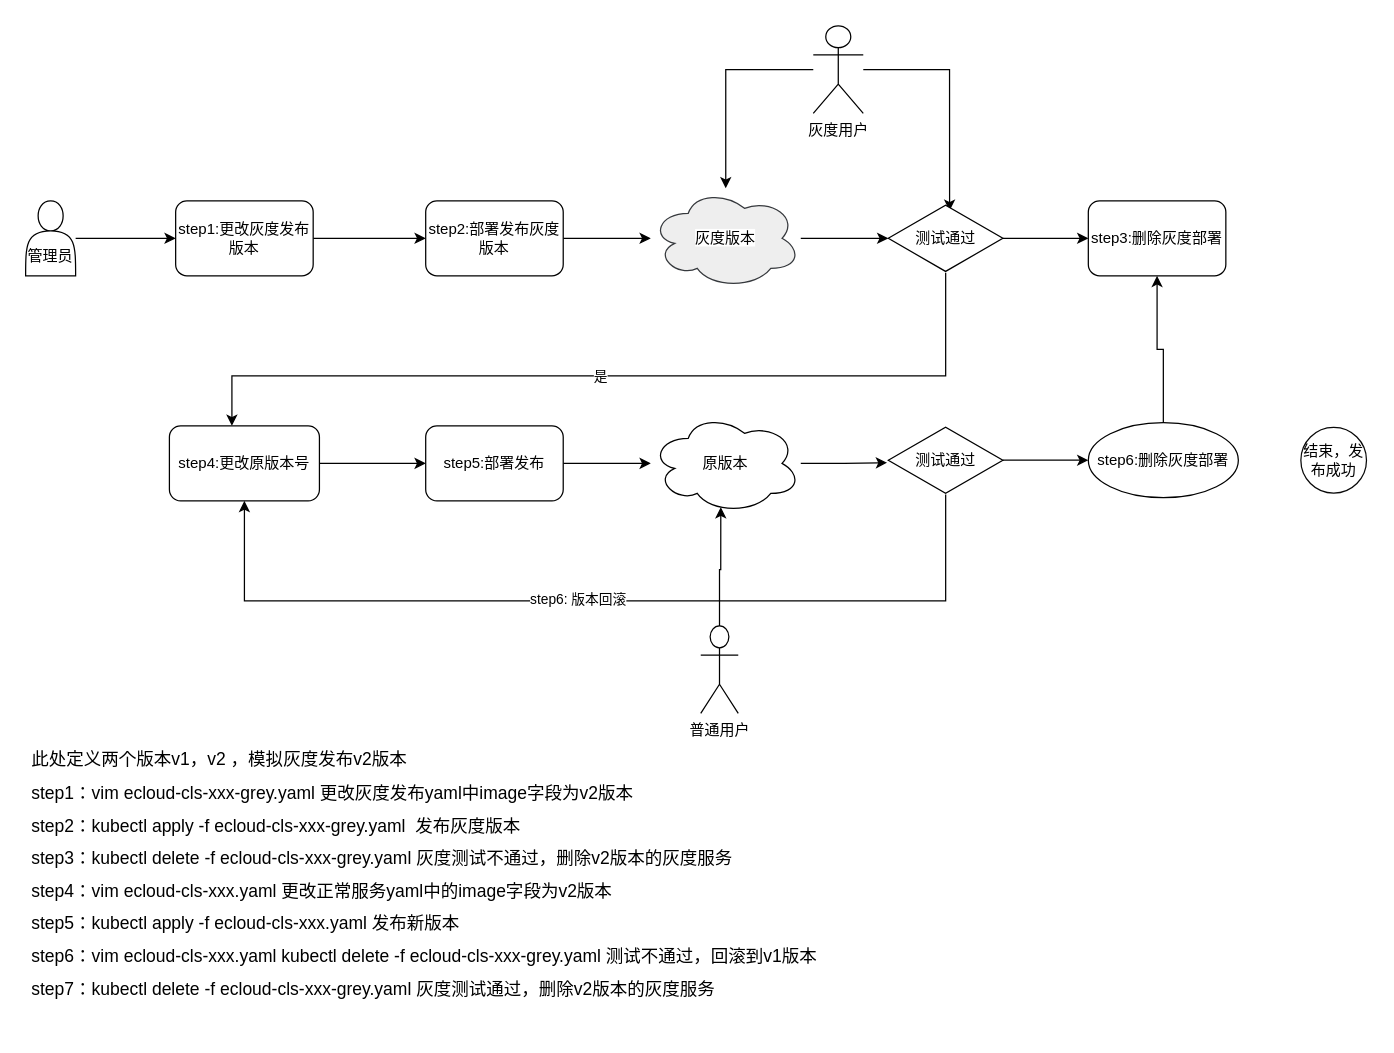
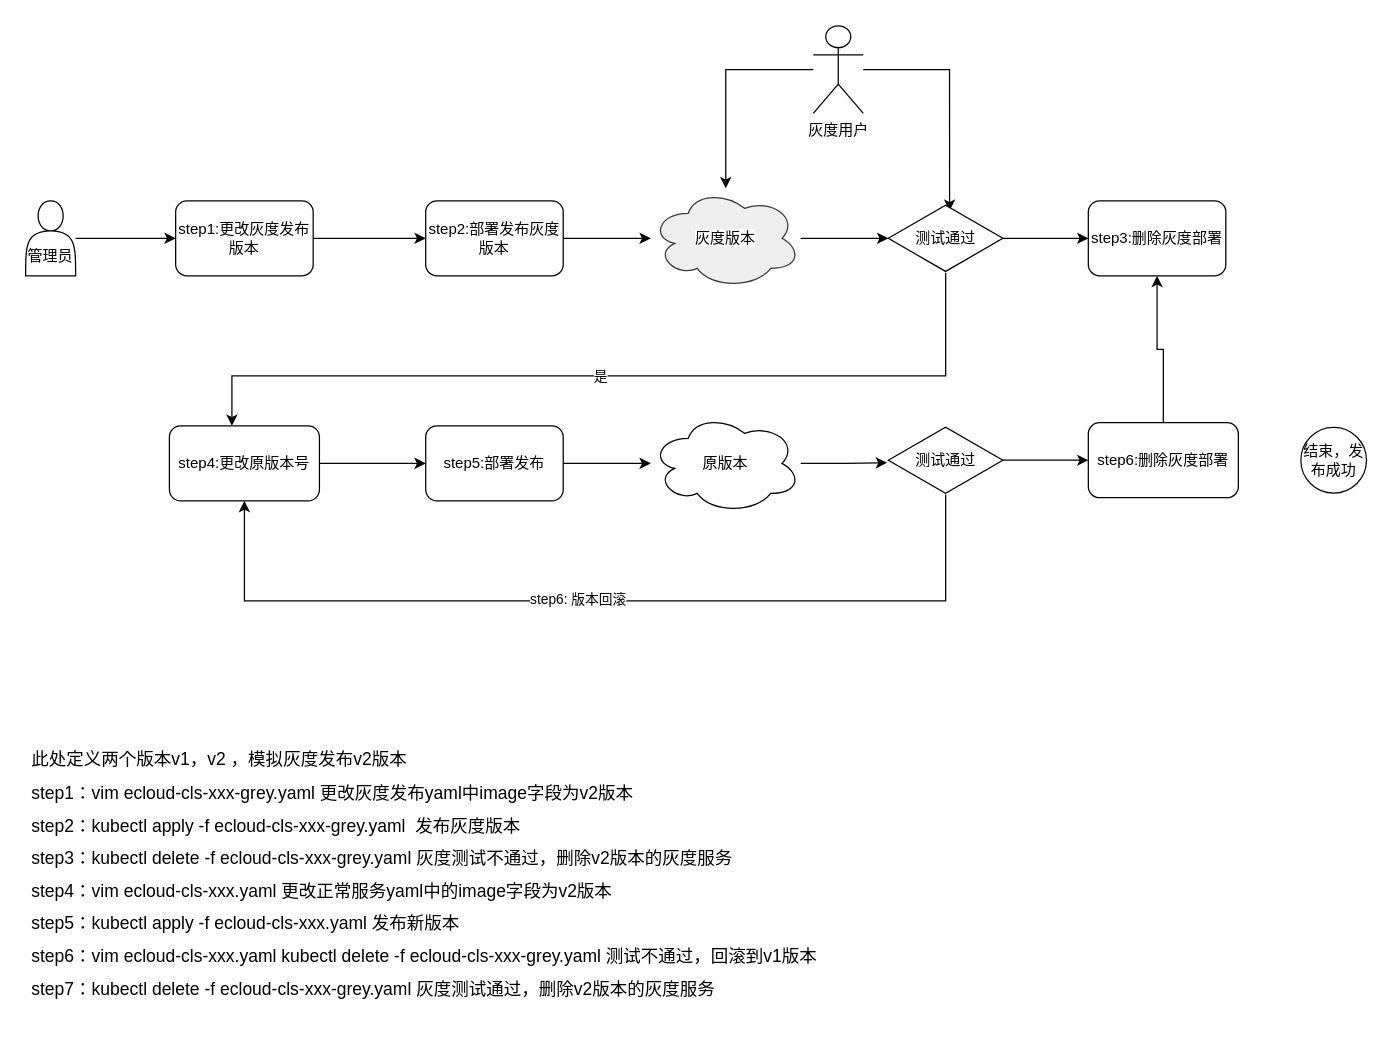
node "step6:删除灰度部署": shape ellipse -> rounded rectangle
edge "普通用户" -> "原版本": removed
node "普通用户": removed
